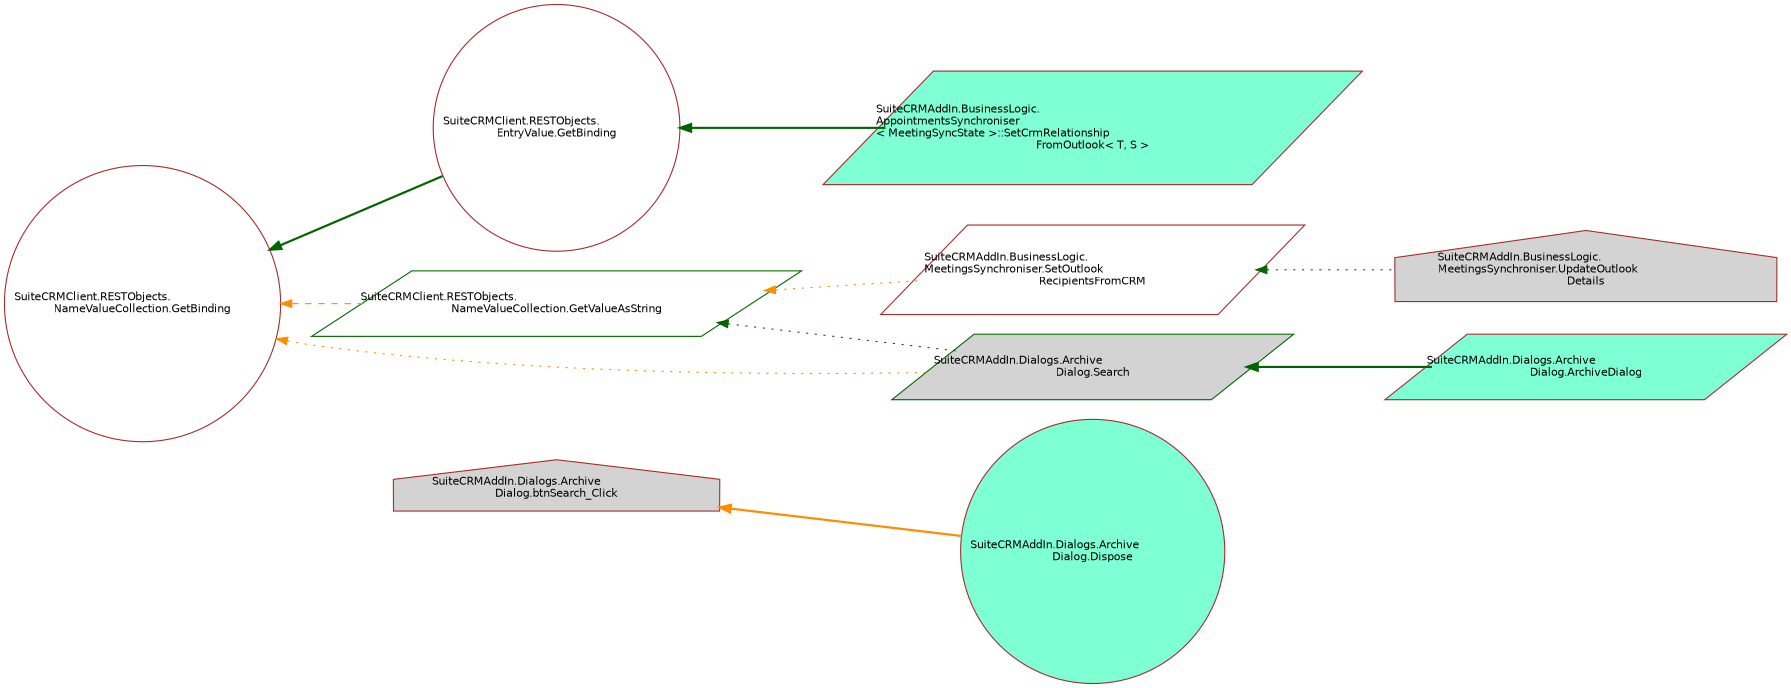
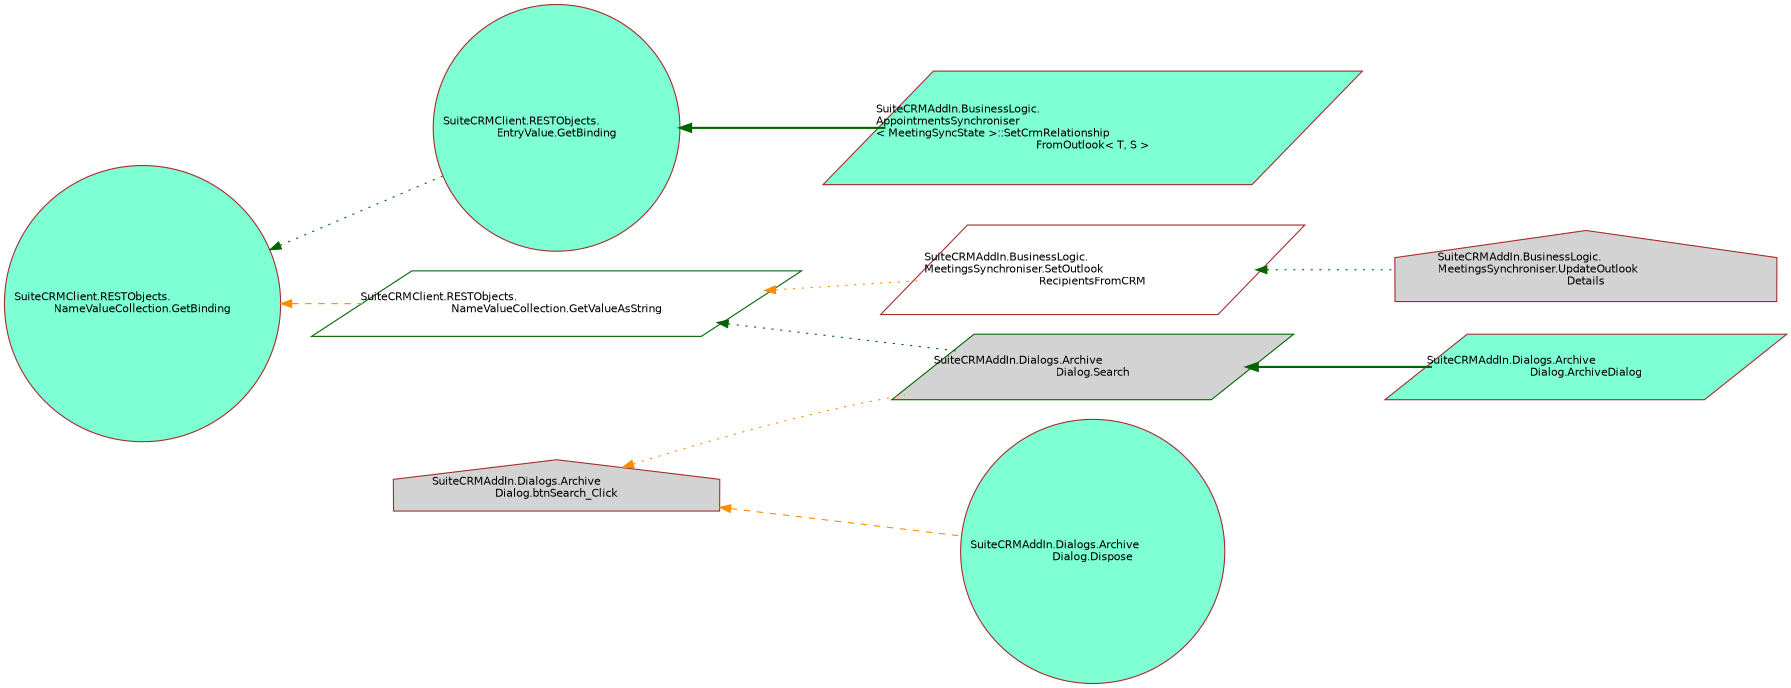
node "SuiteCRMClient.RESTObjects. EntryValue.GetBinding": fillcolor white -> aquamarine
edge "SuiteCRMClient.RESTObjects. EntryValue.GetBinding" -> "SuiteCRMClient.RESTObjects. NameValueCollection.GetBinding": style bold -> dotted
node "SuiteCRMClient.RESTObjects. NameValueCollection.GetBinding": fillcolor white -> aquamarine
edge "SuiteCRMAddIn.Dialogs.Archive Dialog.Search" -> "SuiteCRMClient.RESTObjects. NameValueCollection.GetBinding": now "SuiteCRMAddIn.Dialogs.Archive Dialog.Search" -> "SuiteCRMAddIn.Dialogs.Archive Dialog.btnSearch_Click"
edge "SuiteCRMAddIn.Dialogs.Archive Dialog.Dispose" -> "SuiteCRMAddIn.Dialogs.Archive Dialog.btnSearch_Click": style bold -> dashed
